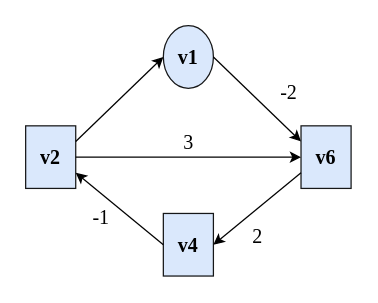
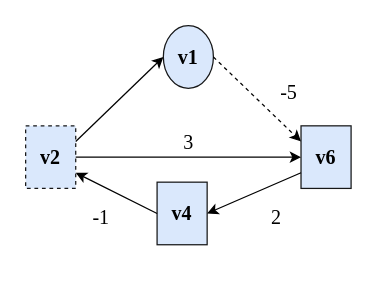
node "-2": label "-2" -> "-5"
edge "v1" -> "v6": style solid -> dashed
node "v2": style solid -> dashed
node "2": moved (257, 236) -> (276, 217)
node "v4": moved (188, 244) -> (182, 213)
